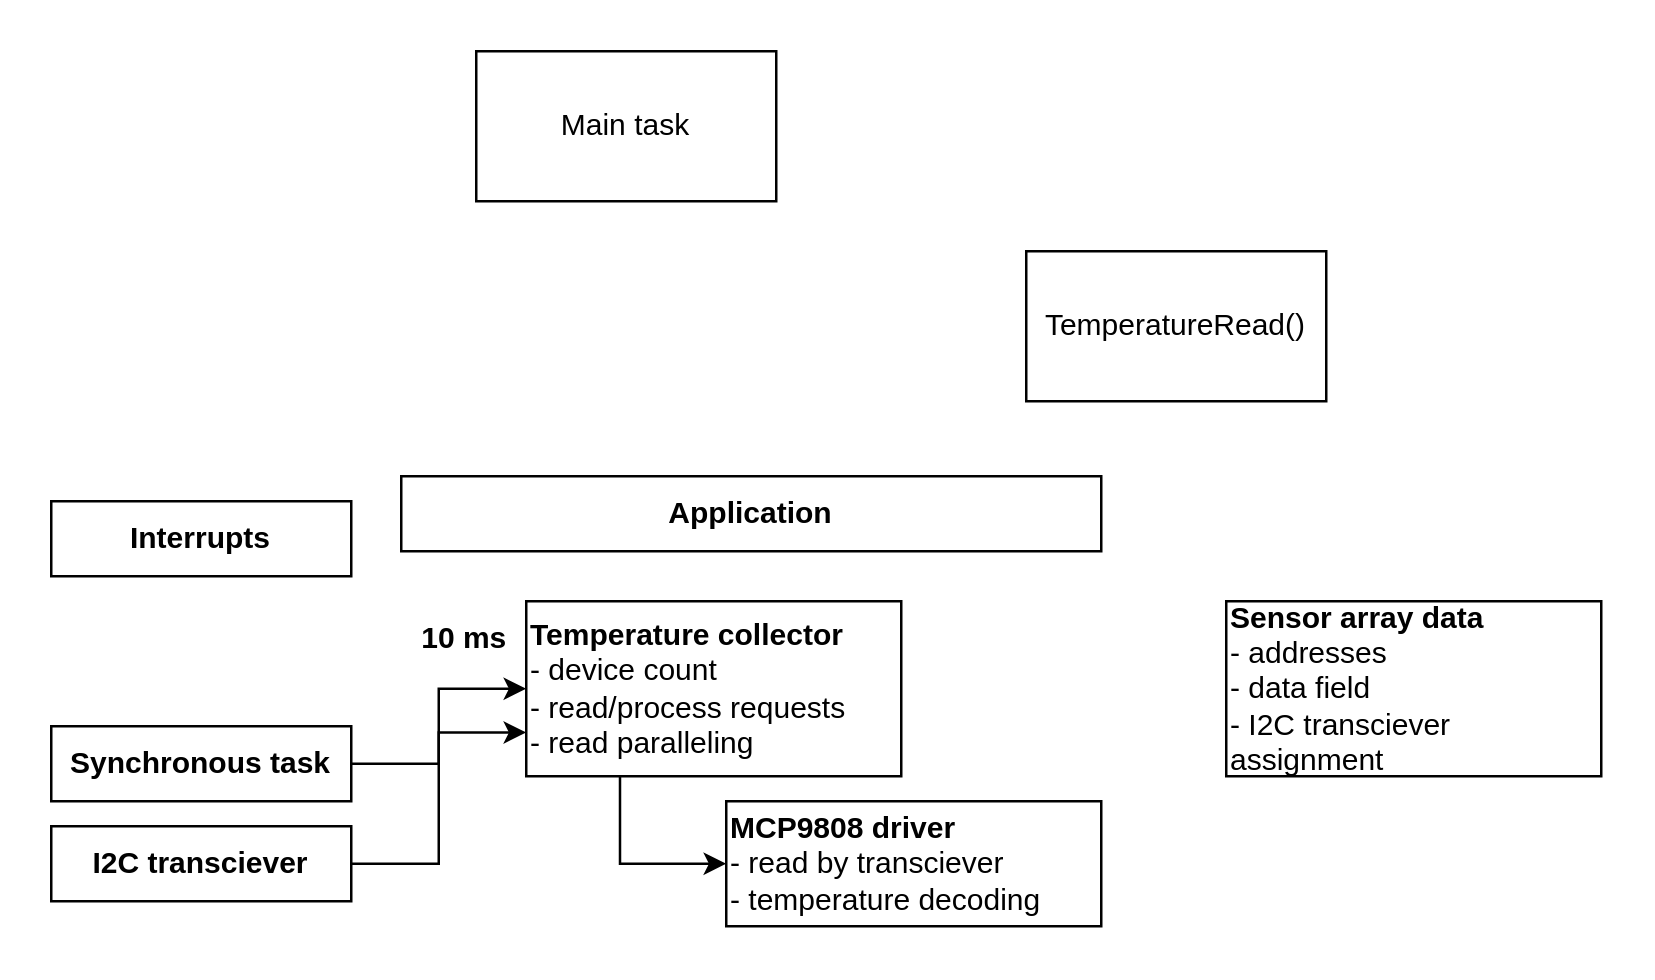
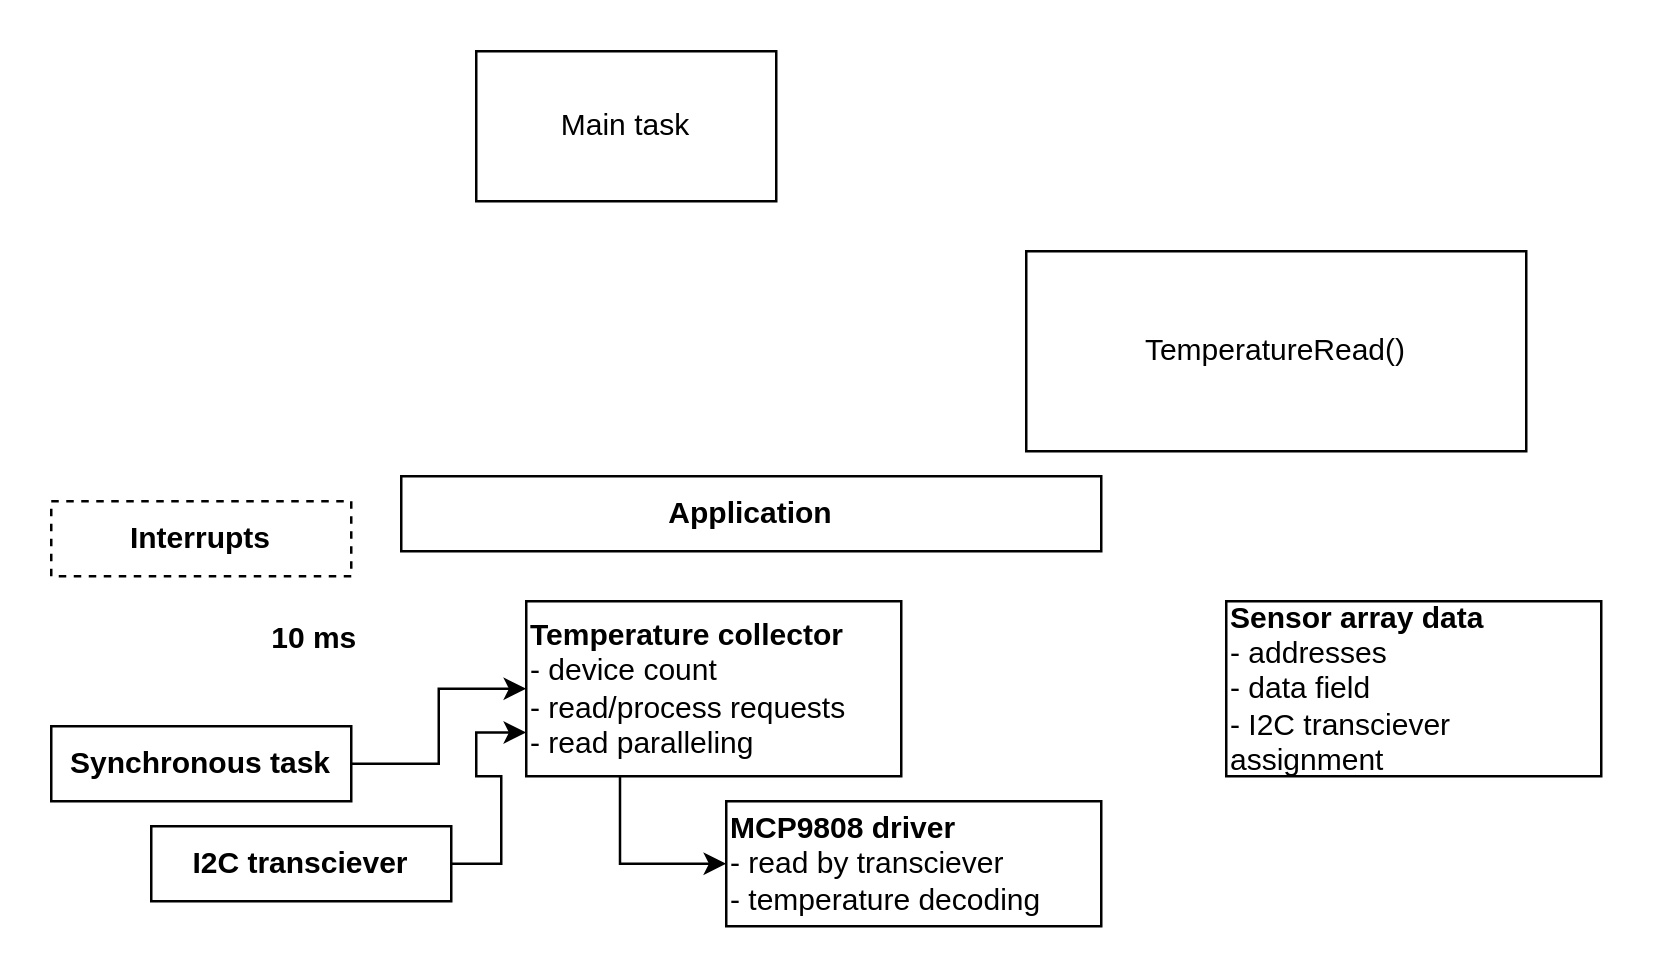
node "TemperatureRead()": size 300x150 -> 500x200
node "Interrupts": style solid -> dashed
node "10 ms": moved (464, 639) -> (314, 639)
node "I2C transciever": moved (201, 864) -> (301, 864)
